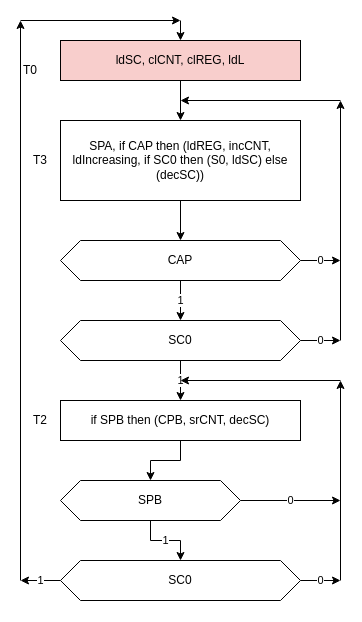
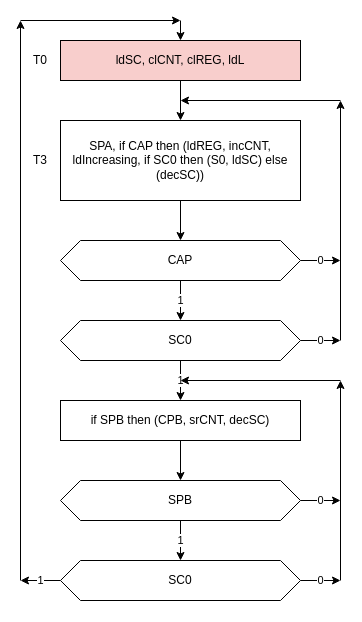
node "T0": moved (31, 71) -> (41, 61)
node "T2": removed
node "SPB": size 180x40 -> 240x40
